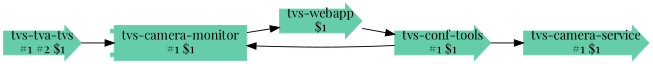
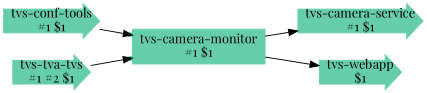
edge "tvs-webapp $1" -> "tvs-conf-tools #1 $1": removed
edge "tvs-conf-tools #1 $1" -> "tvs-camera-service #1 $1": now "tvs-camera-monitor #1 $1" -> "tvs-camera-service #1 $1"
